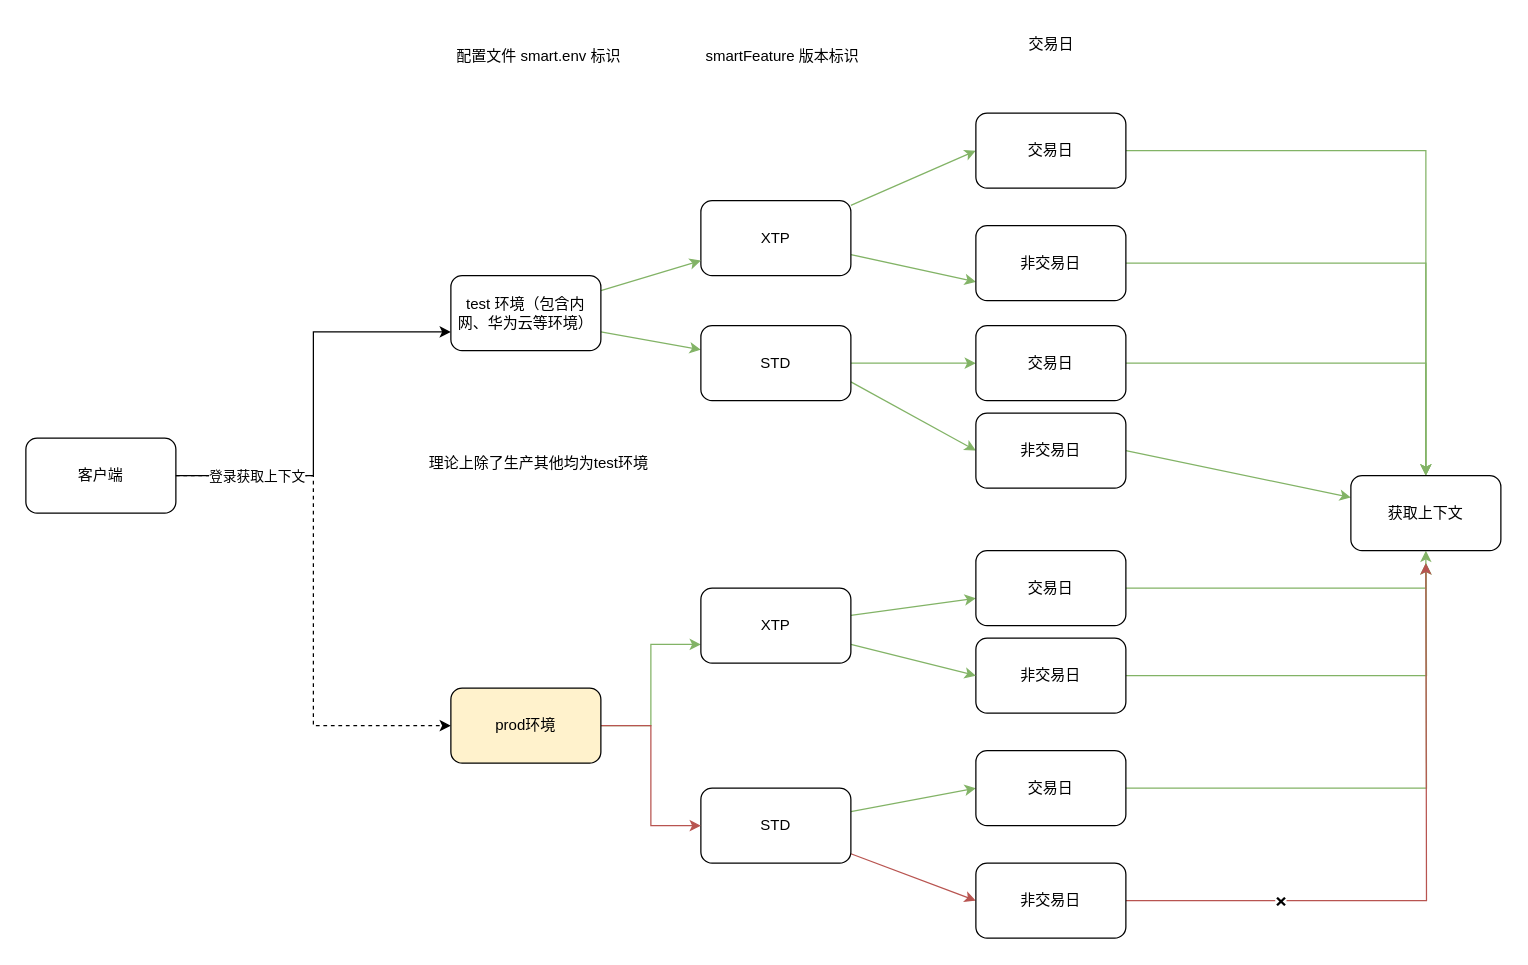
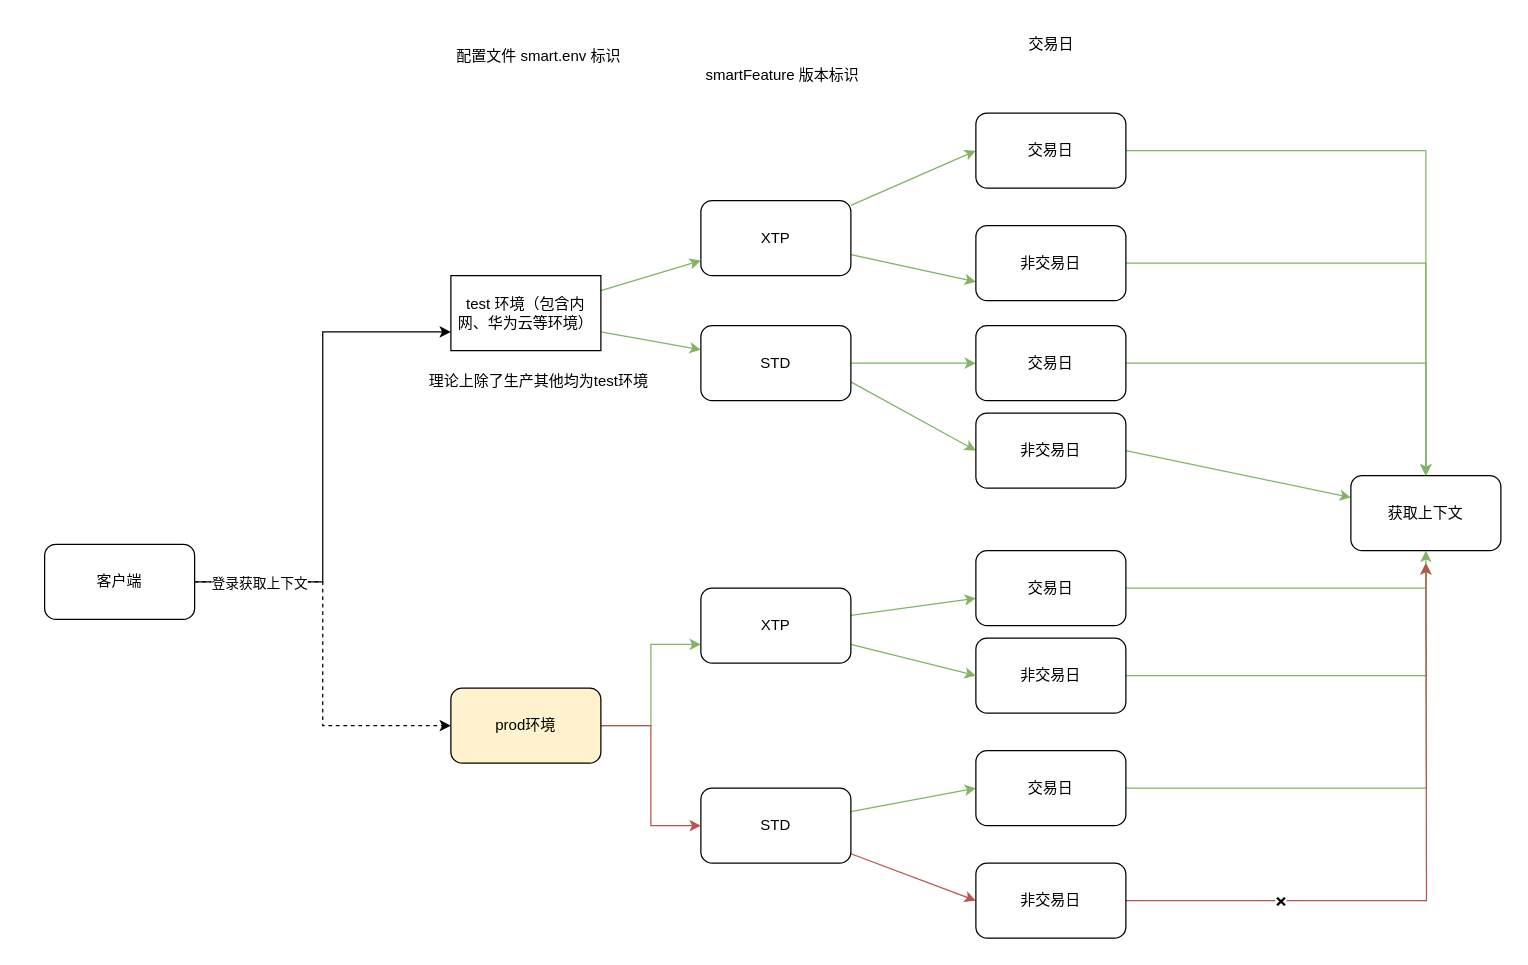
node "smartFeature 版本标识": moved (782, 57) -> (782, 76)
node "test 环境（包含内网、华为云等环境）": shape rounded rectangle -> rectangle
node "理论上除了生产其他均为test环境": moved (538, 463) -> (538, 382)
node "客户端": moved (101, 476) -> (119, 582)
